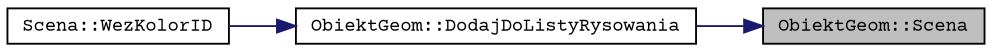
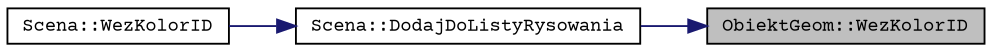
node "ObiektGeom::DodajDoListyRysowania": label "ObiektGeom::DodajDoListyRysowania" -> "Scena::DodajDoListyRysowania"
node "ObiektGeom::Scena": label "ObiektGeom::Scena" -> "ObiektGeom::WezKolorID"
